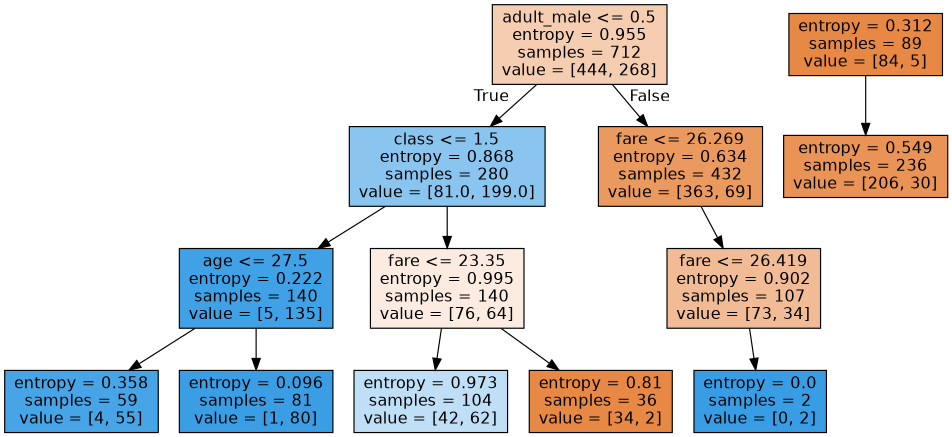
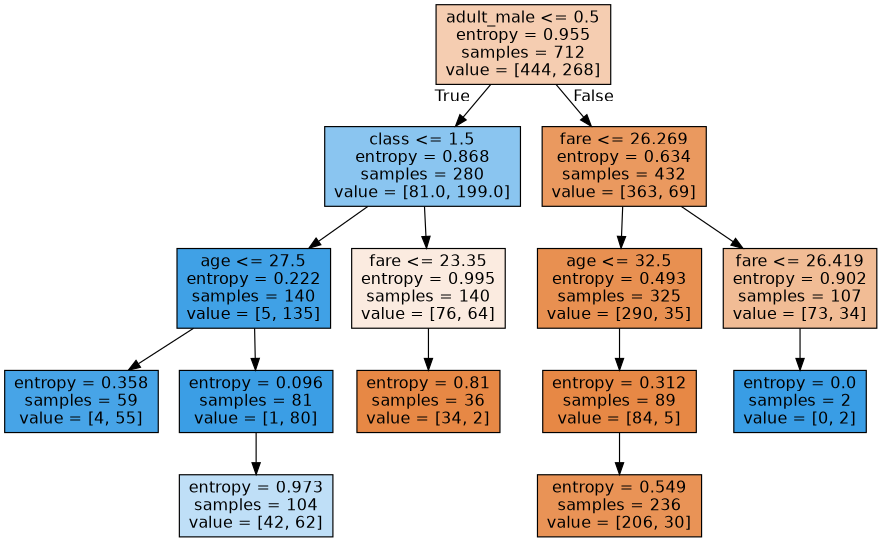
node "age <= 32.5 entropy = 0.493 samples = 325 value = [290, 35]": added
edge "fare <= 23.35 entropy = 0.995 samples = 140 value = [76, 64]" -> "entropy = 0.973 samples = 104 value = [42, 62]": now "entropy = 0.096 samples = 81 value = [1, 80]" -> "entropy = 0.973 samples = 104 value = [42, 62]"
